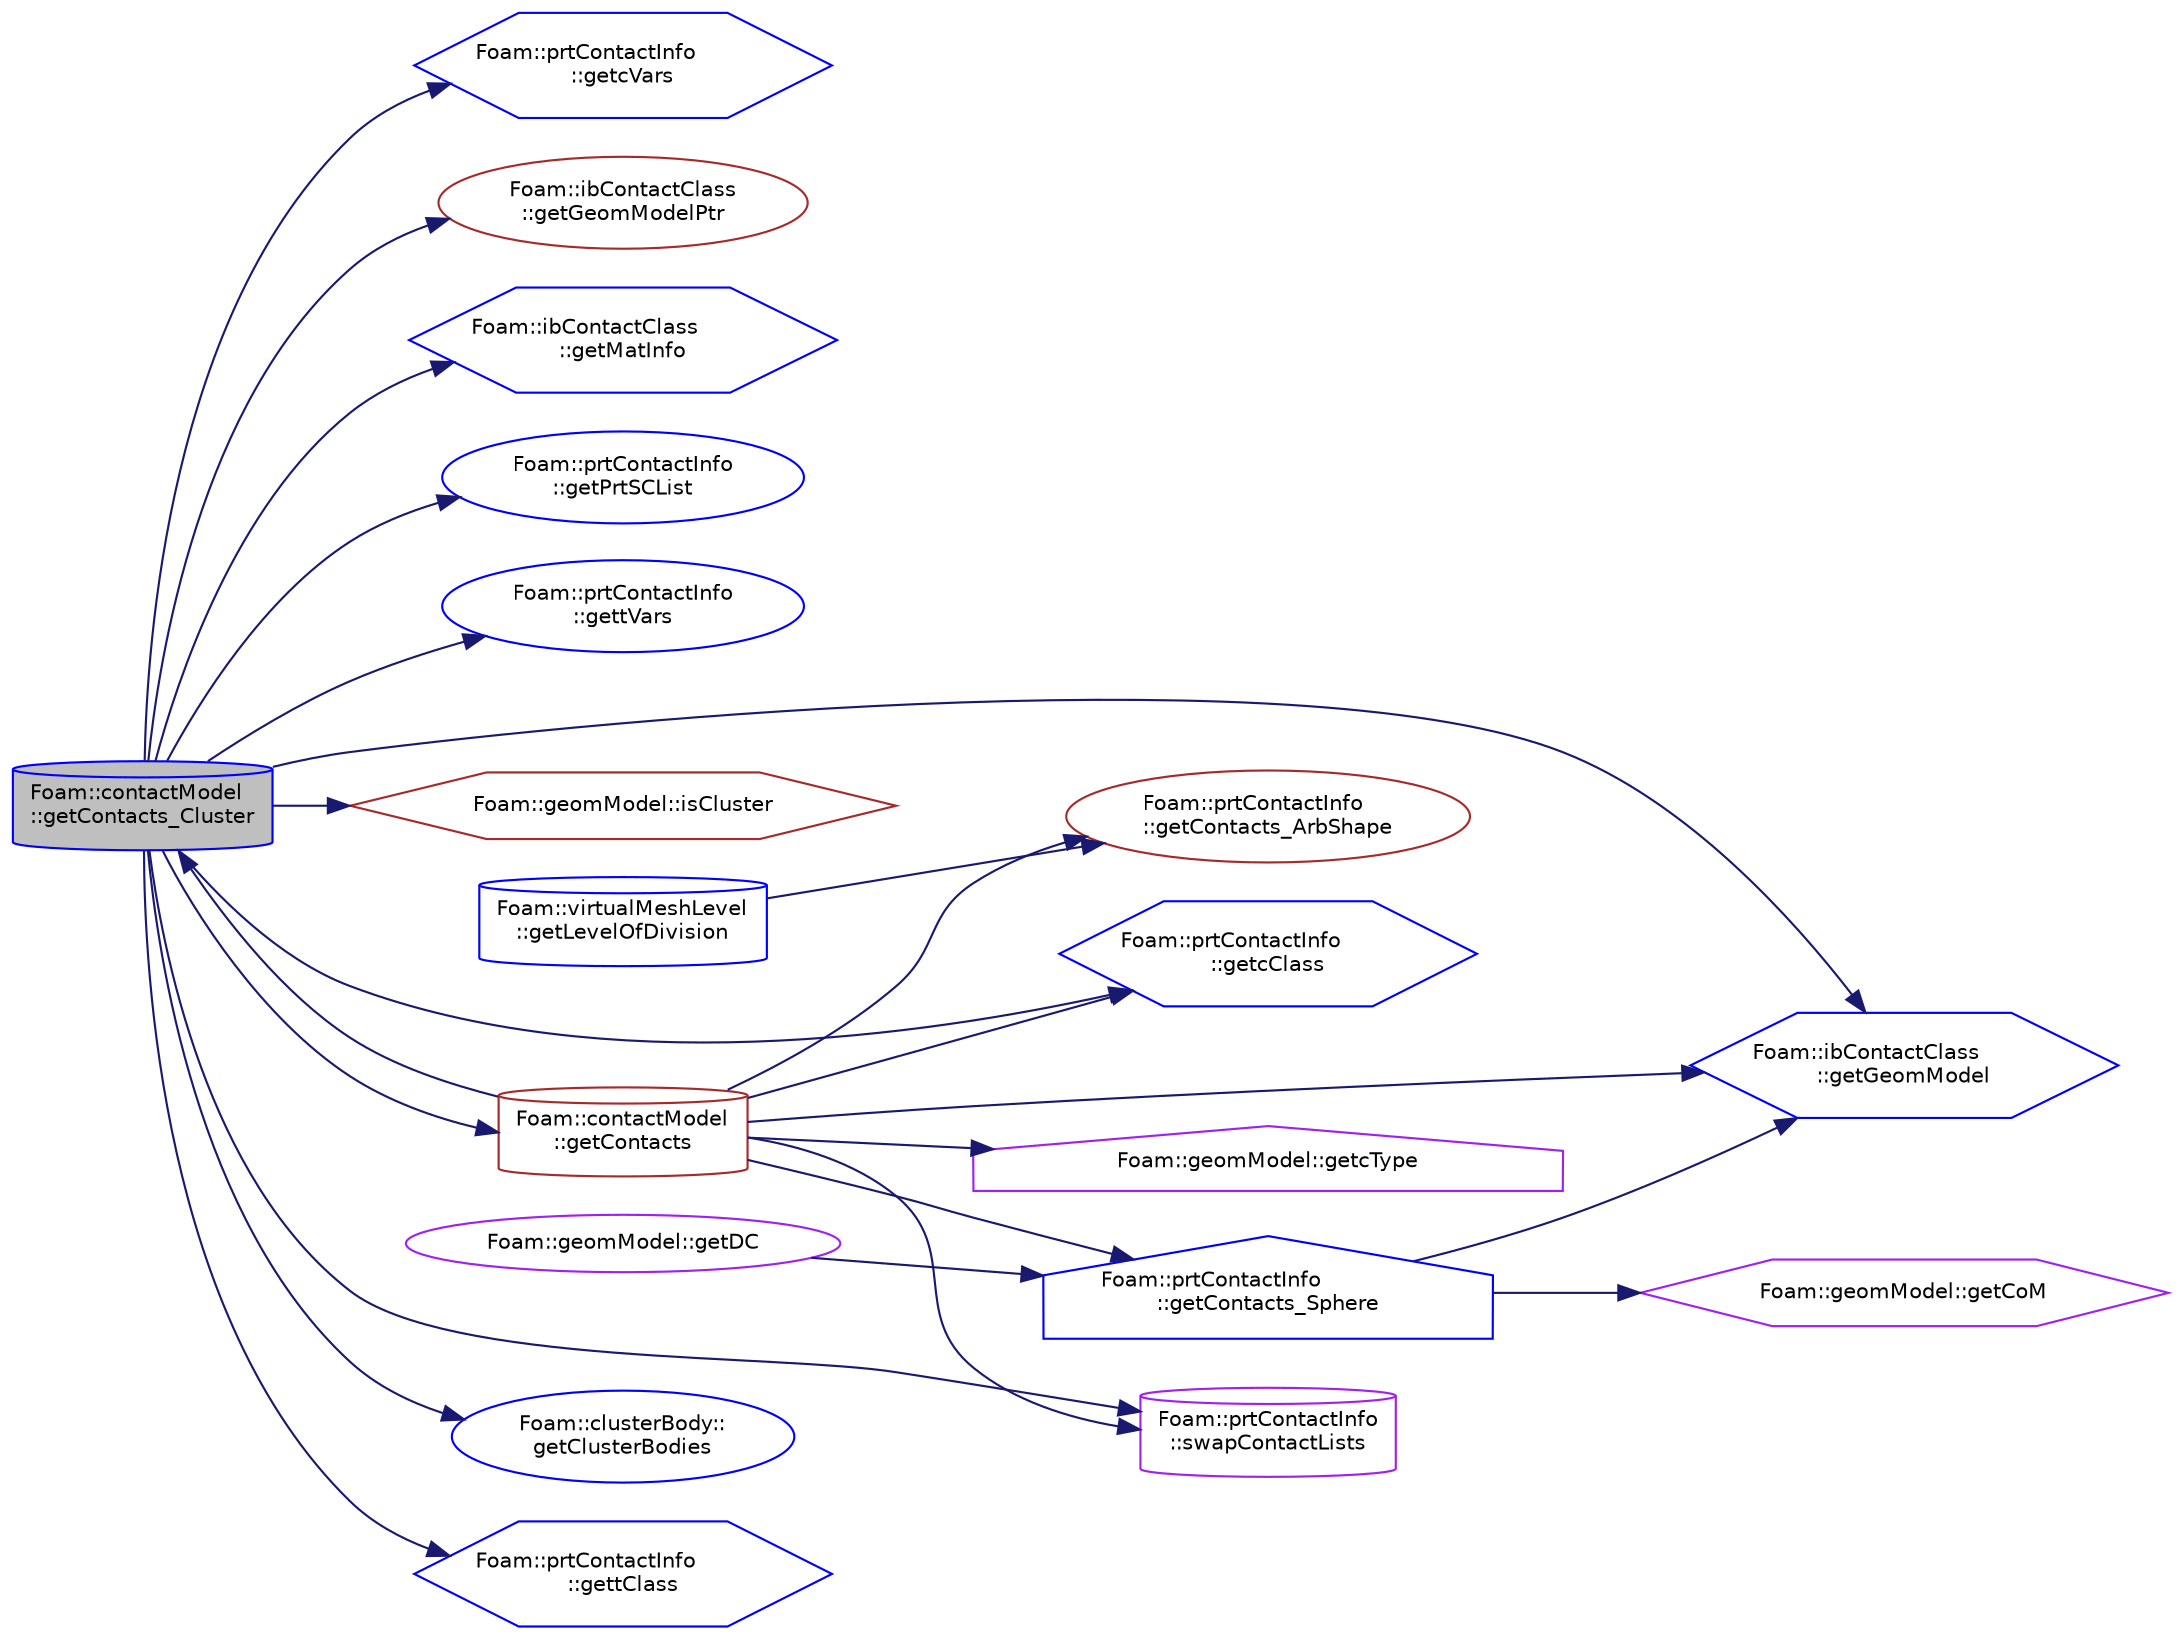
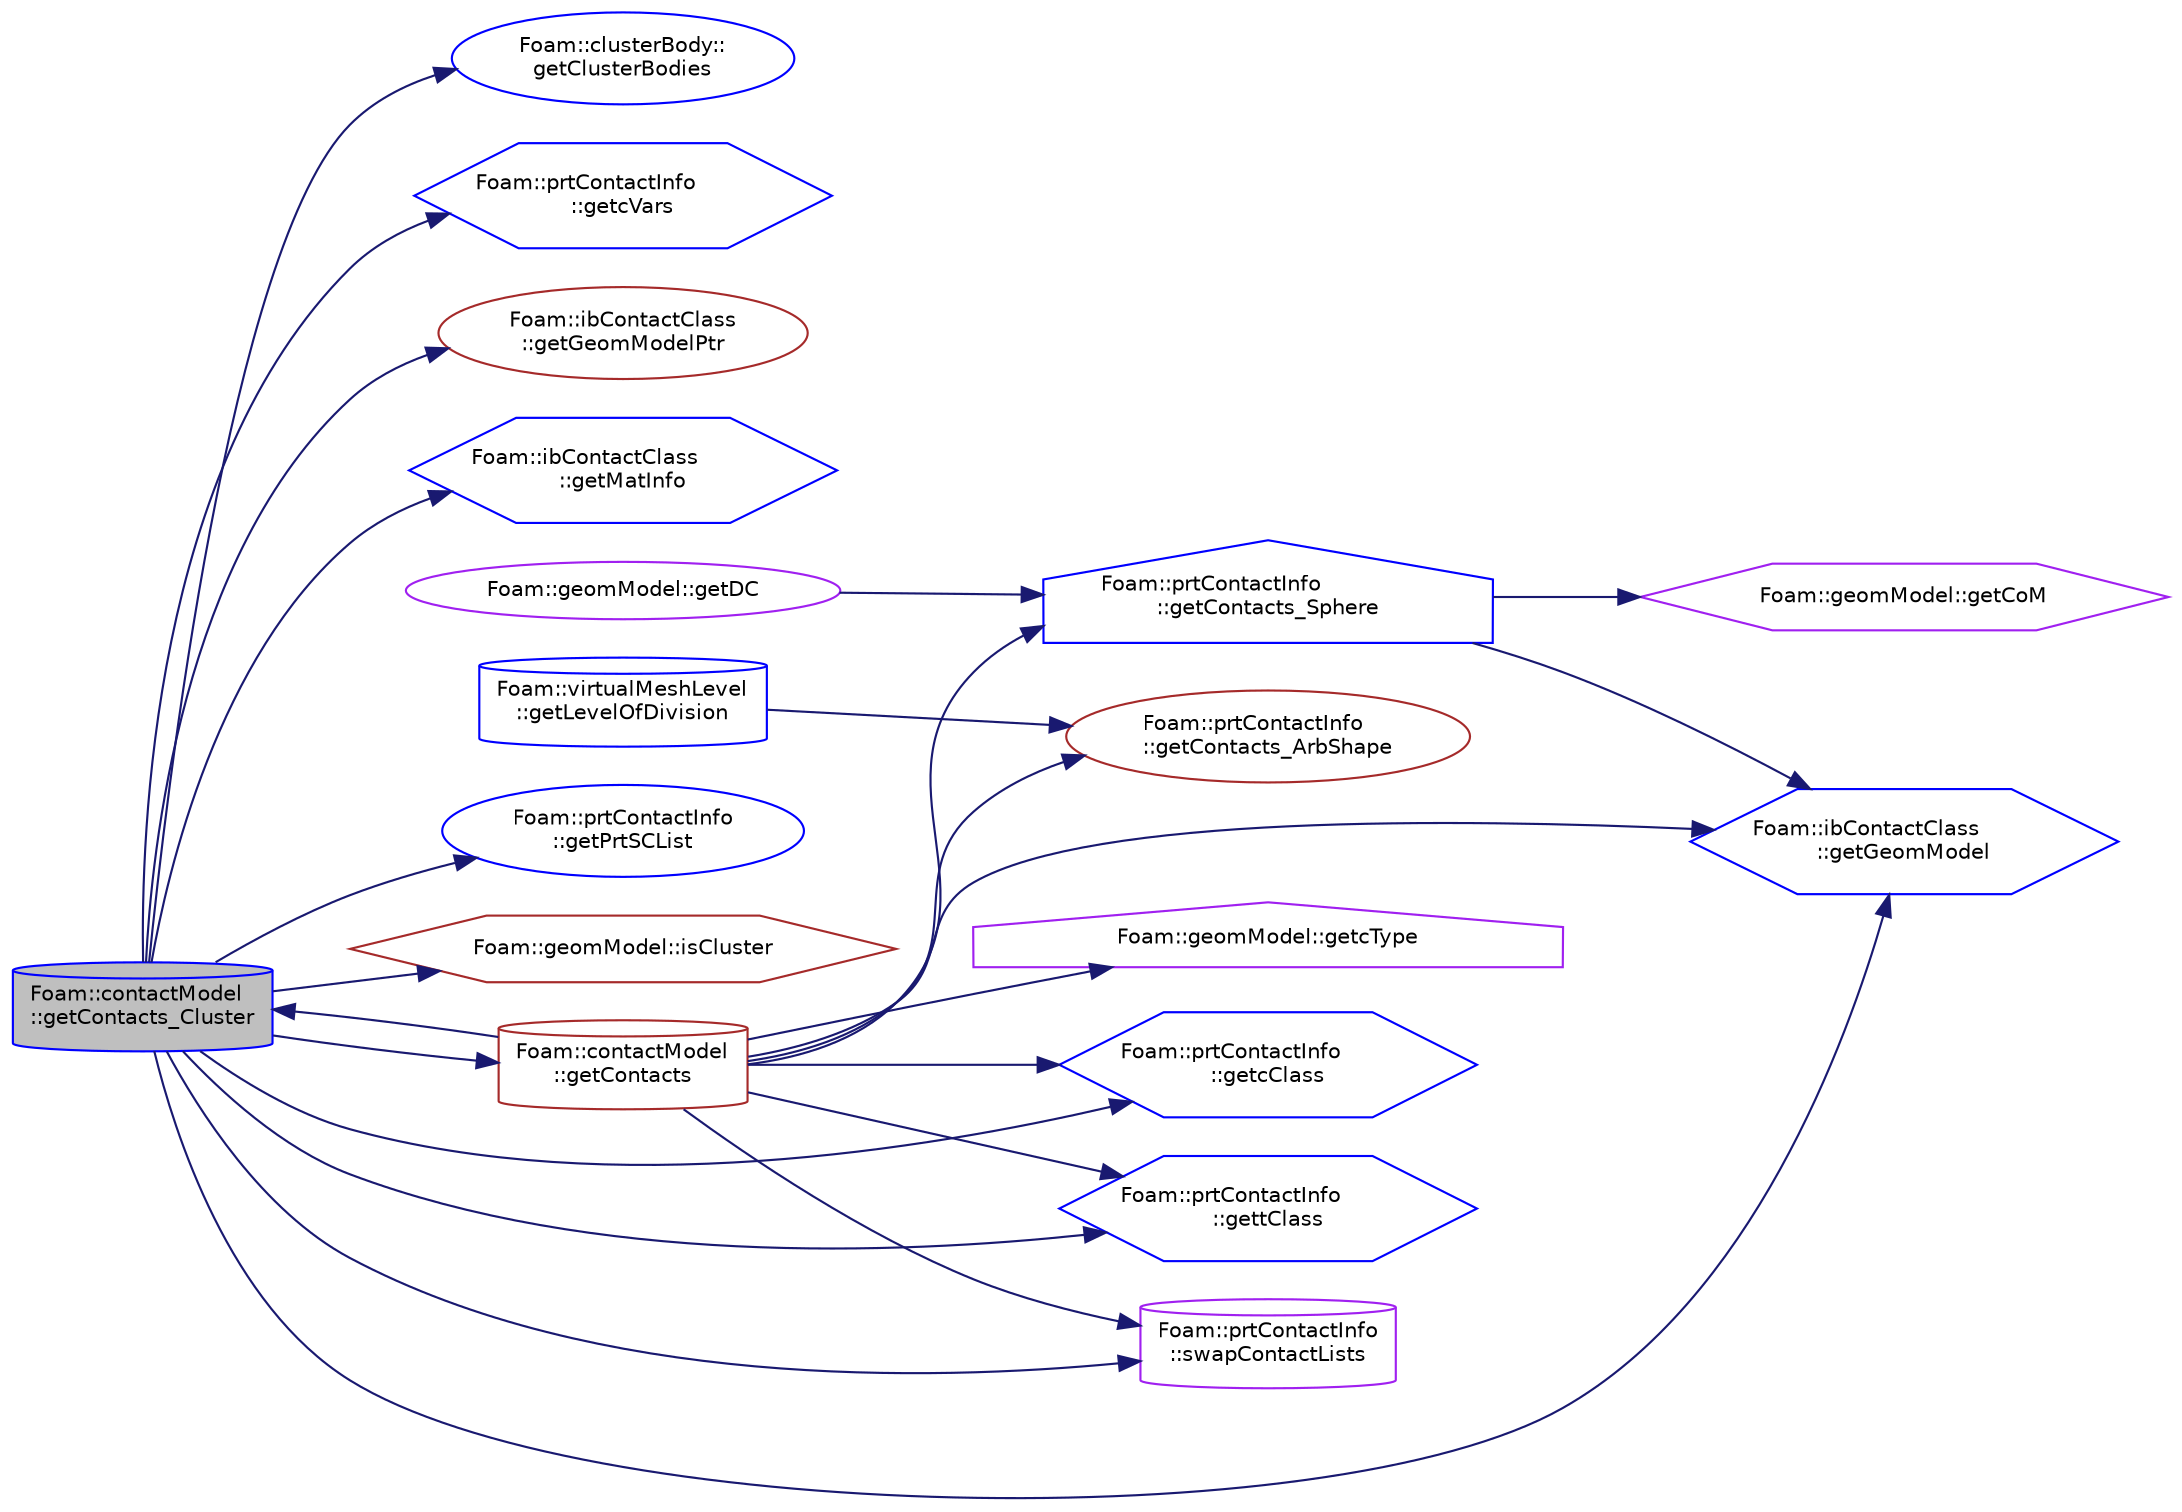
node "Foam::prtContactInfo ::gettVars": removed
edge "Foam::contactModel ::getContacts" -> "Foam::prtContactInfo ::gettClass": added
